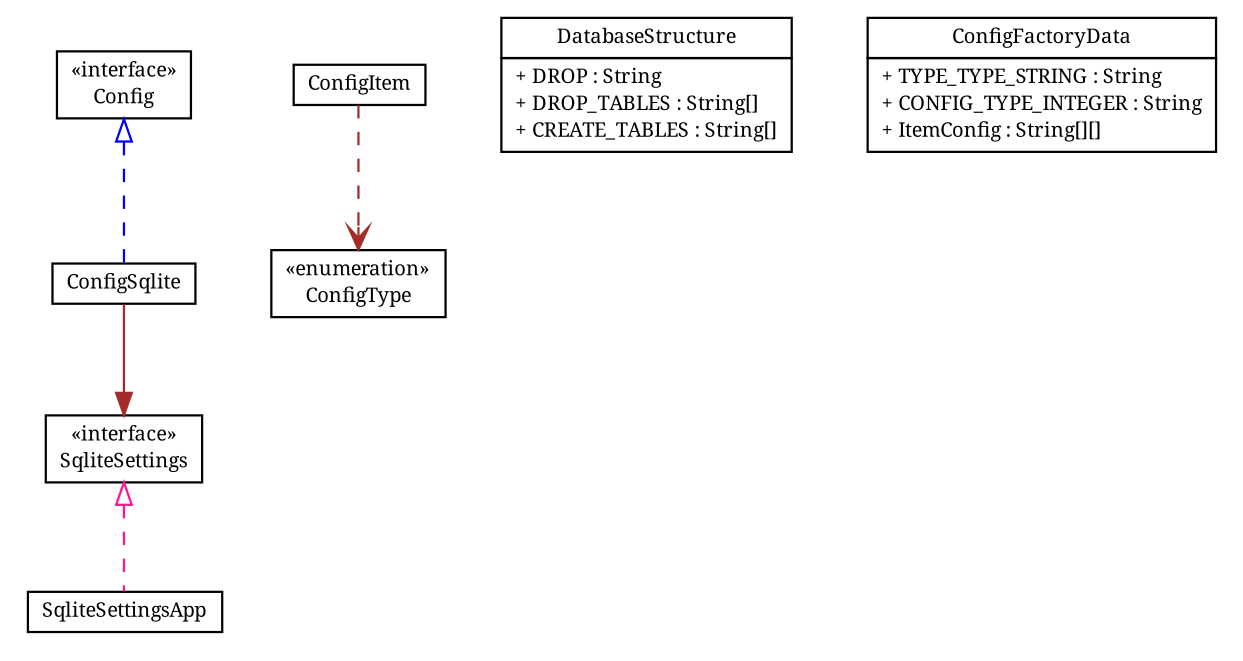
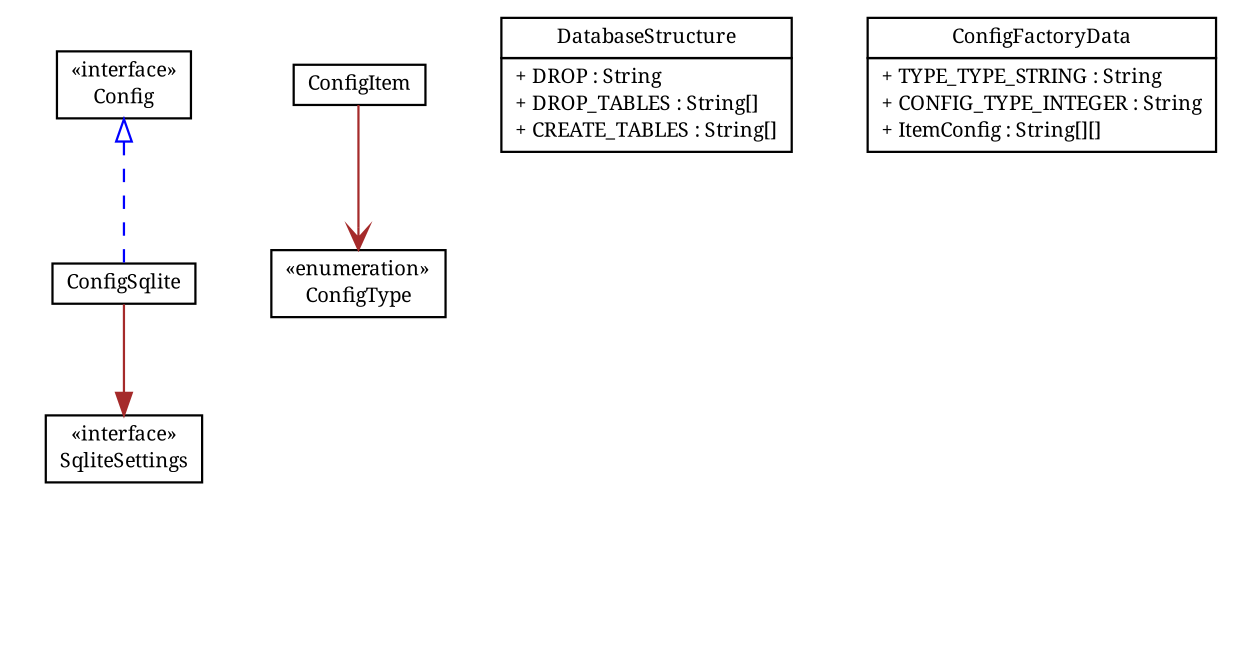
edge "ConfigItem" -> "ConfigType": style dashed -> solid
node "SqliteSettingsApp": removed
